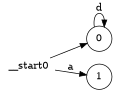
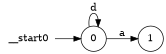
edge "__start0" -> "1": now "0" -> "1"
